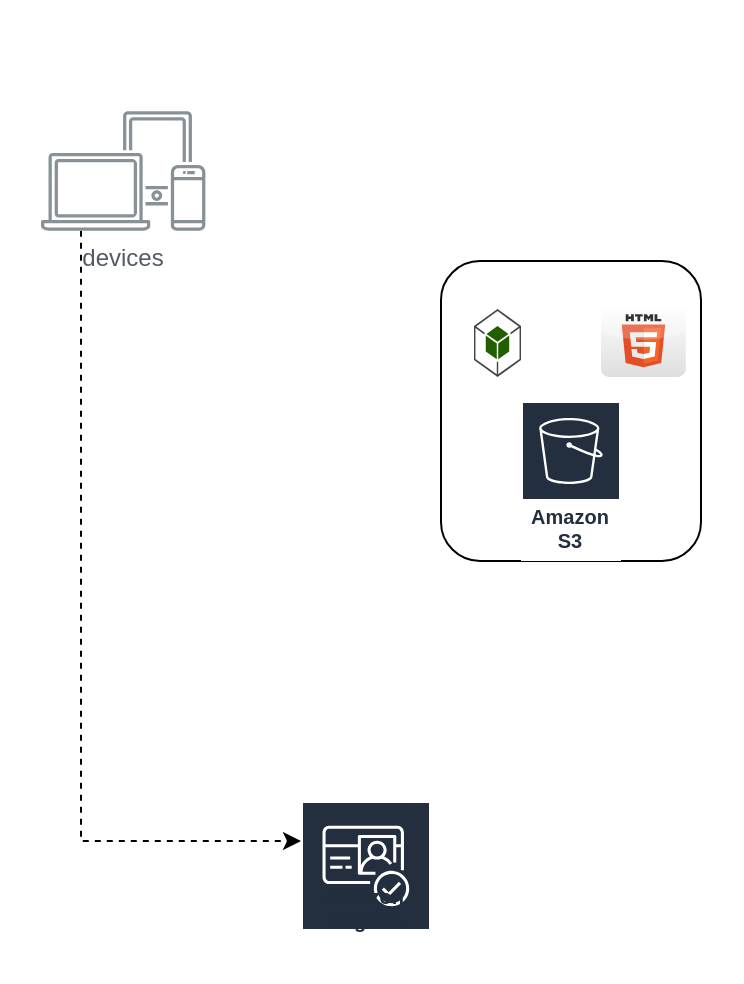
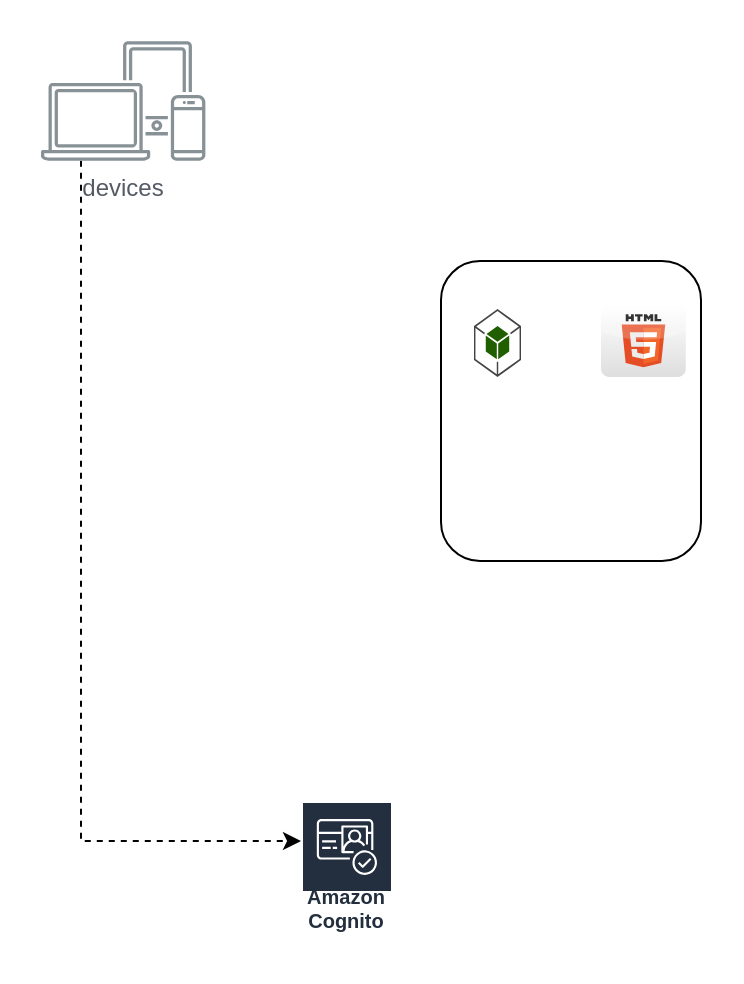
node "devices": moved (123, 171) -> (123, 101)
node "Amazon S3": removed
node "Amazon Cognito": size 130x140 -> 92x140
